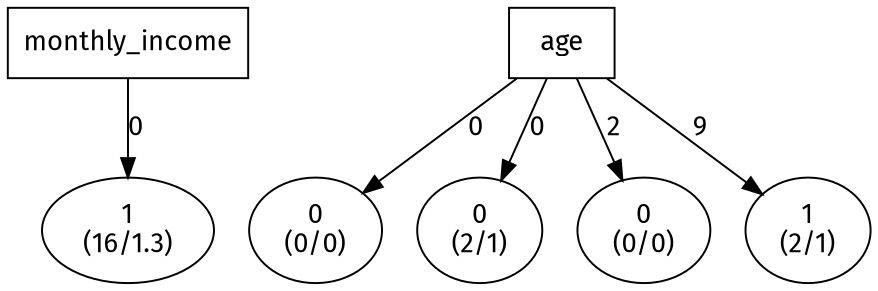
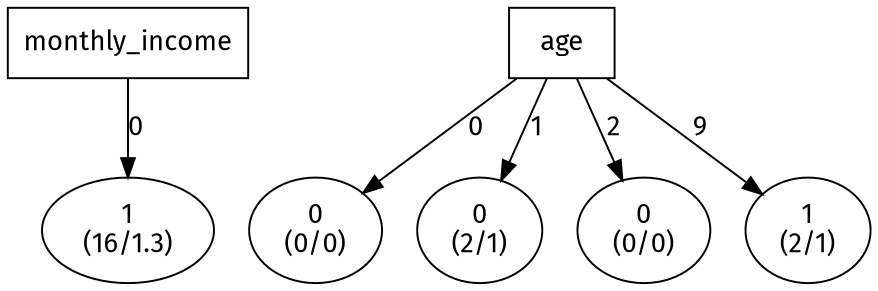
edge "age" -> "0 (2/1)": label "0" -> "1"
